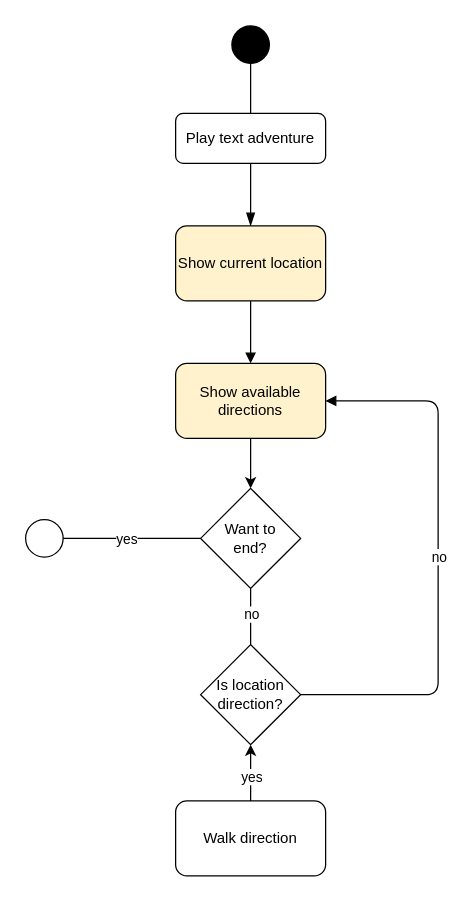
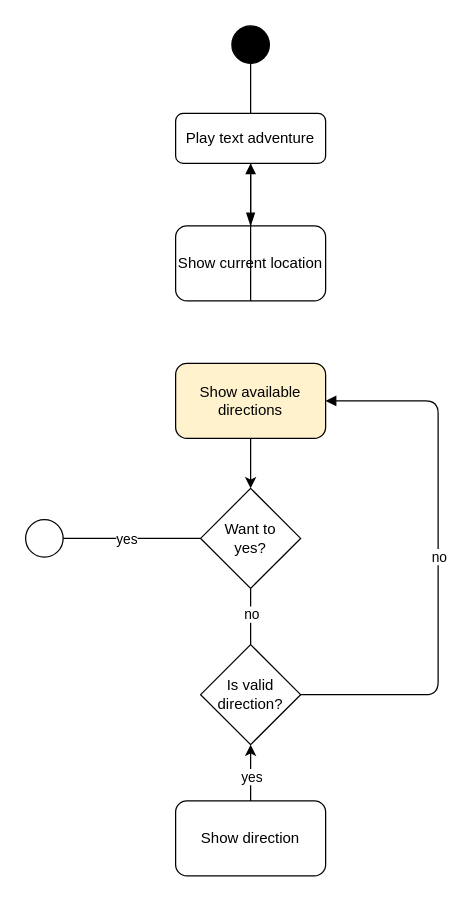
node "Show current location": fillcolor #fff2cc -> #ffffff
edge "Show current location" -> "Show available directions": now "Show current location" -> "Play text adventure"
node "Want to end?": label "Want to end?" -> "Want to yes?"
node "Is location direction?": label "Is location direction?" -> "Is valid direction?"
node "Walk direction": label "Walk direction" -> "Show direction"
